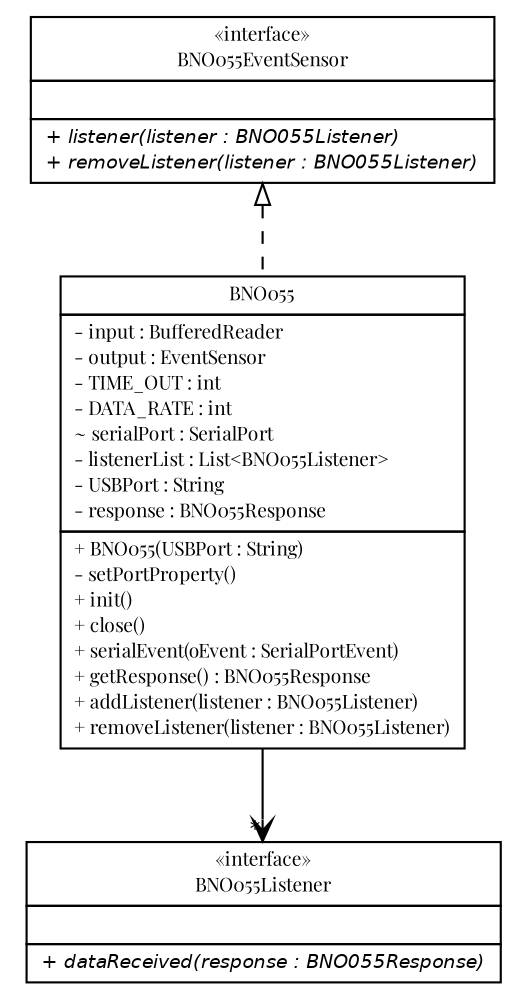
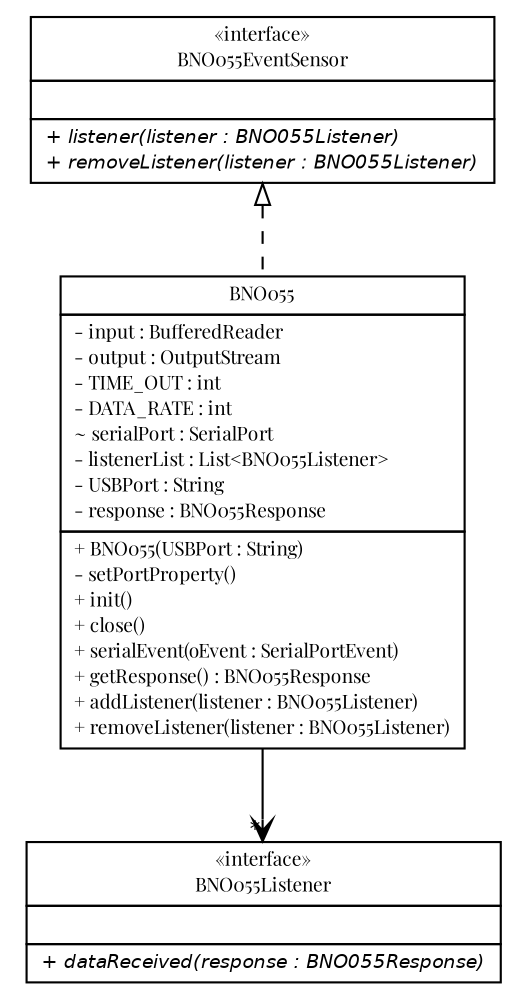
node "BNO055": text "- output : EventSensor" -> "- output : OutputStream"
